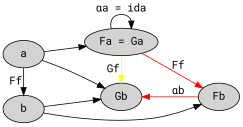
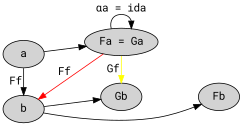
edge "Fa = Ga" -> "Fb": now "Fa = Ga" -> "b"
edge "a" -> "Gb": removed
edge "Fb" -> "Gb": removed, label "αb"
